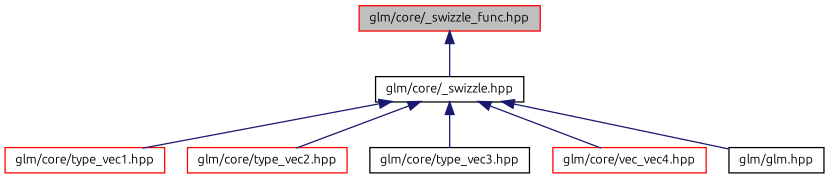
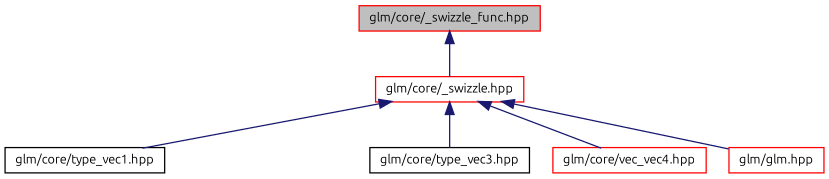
node "glm/core/_swizzle.hpp": color black -> red
node "glm/core/type_vec1.hpp": color red -> black
node "glm/core/type_vec2.hpp": removed
node "glm/glm.hpp": color black -> red
